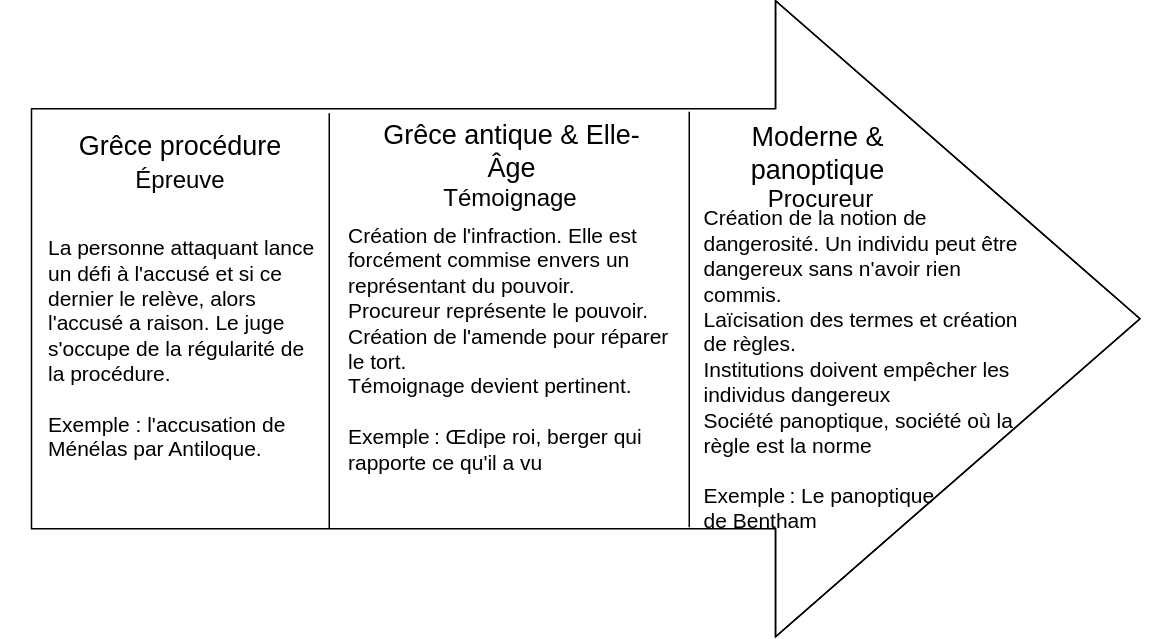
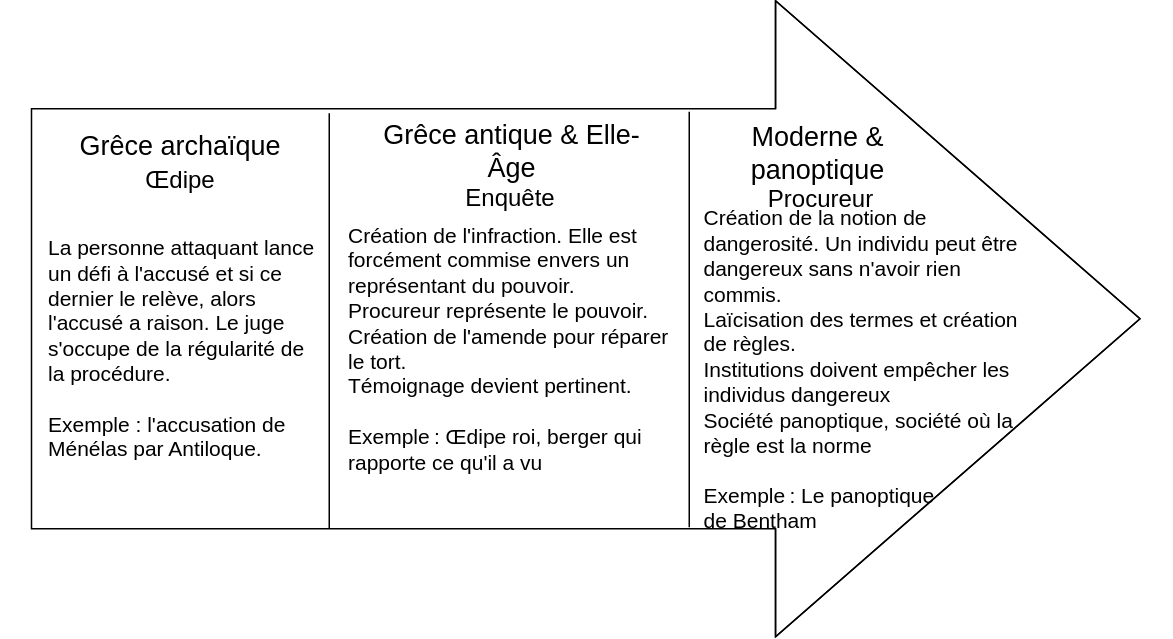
node "Grêce procédure": label "Grêce procédure" -> "Grêce archaïque"
node "Épreuve": label "Épreuve" -> "Œdipe"
node "Témoignage": label "Témoignage" -> "Enquête"
